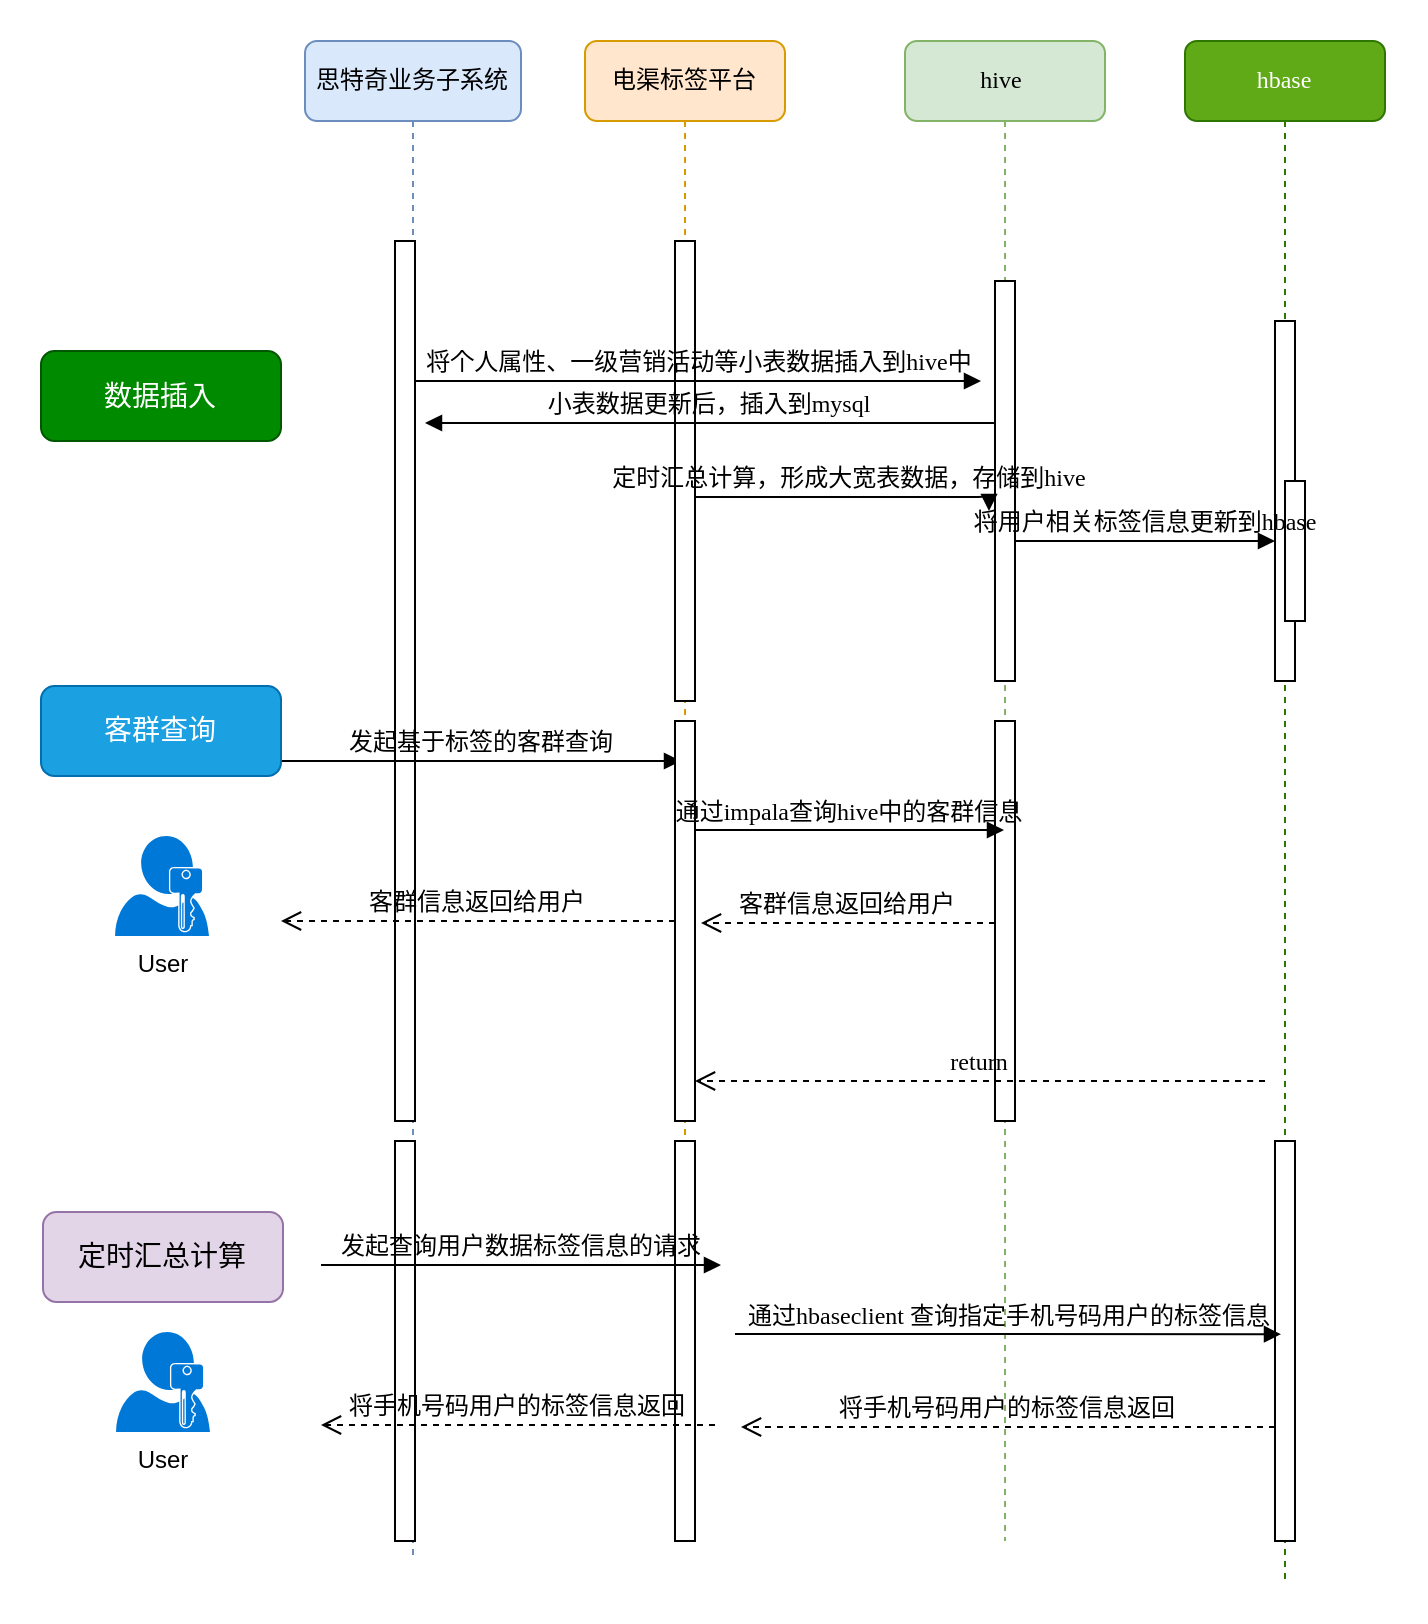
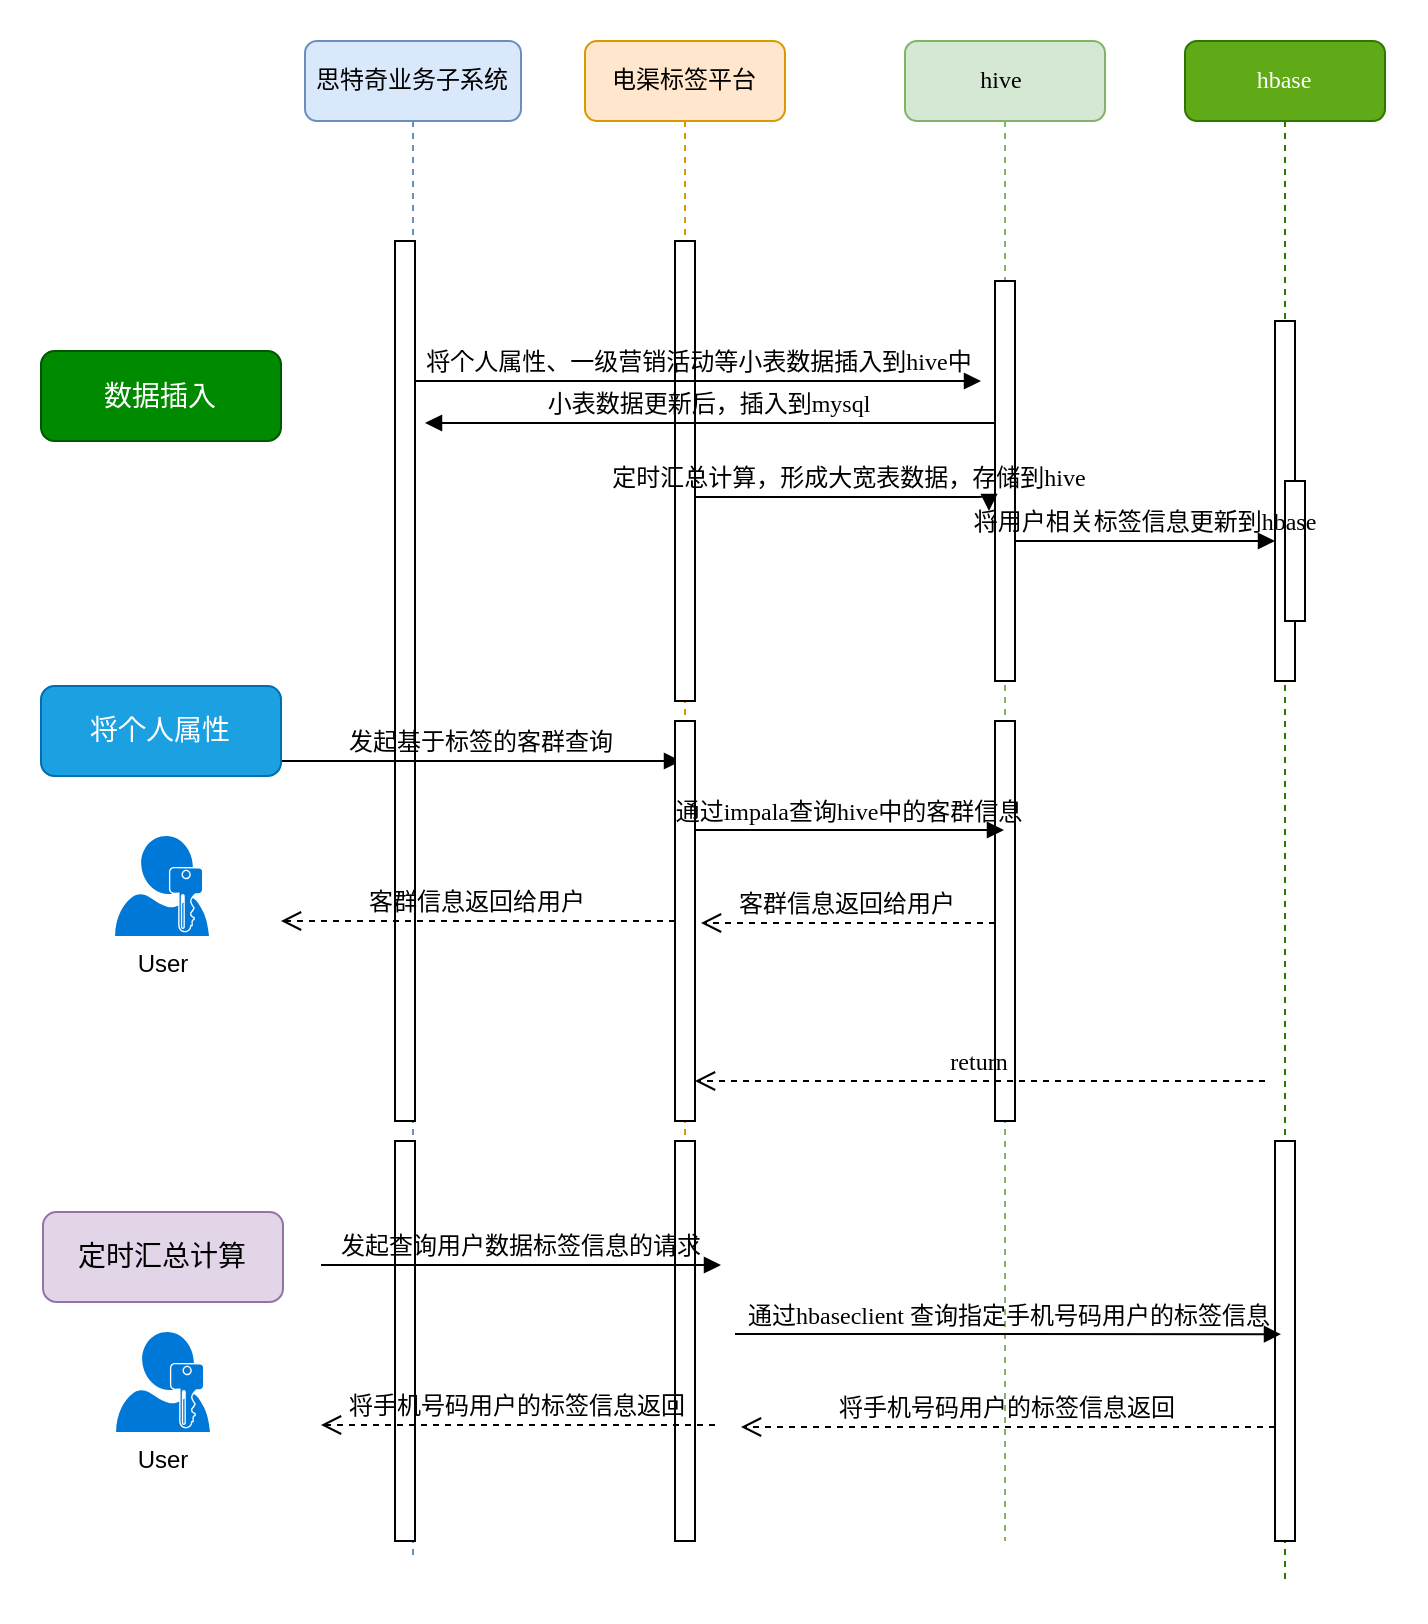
node "客群查询": label "客群查询" -> "将个人属性"
